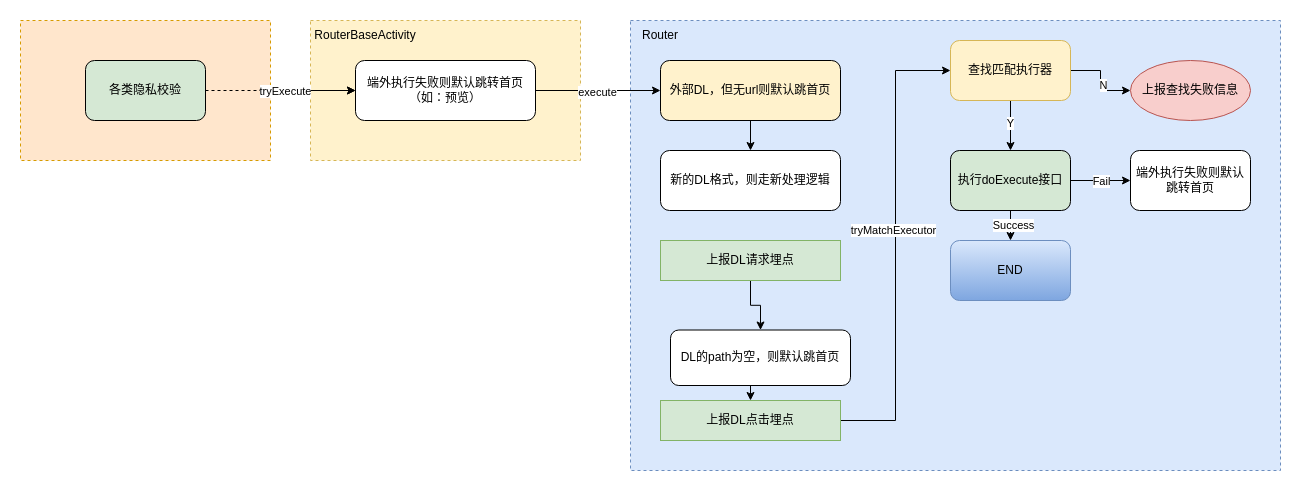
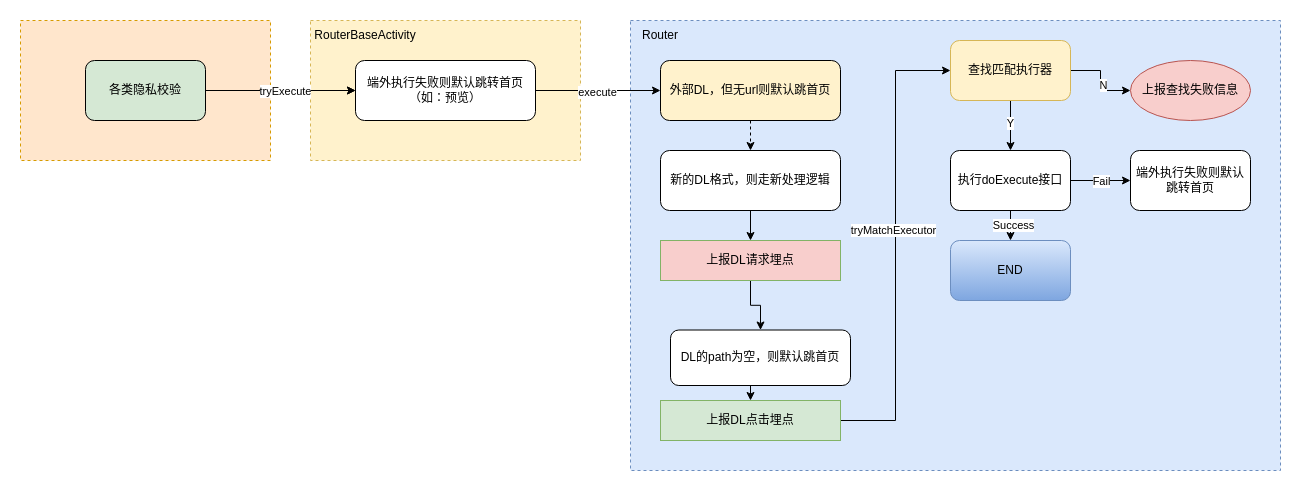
edge "各类隐私校验" -> "端外执行失败则默认跳转首页 （如：预览）": style dashed -> solid
edge "外部DL，但无url则默认跳首页" -> "新的DL格式，则走新处理逻辑": style solid -> dashed
node "执行doExecute接口": fillcolor #d5e8d4 -> #ffffff
edge "新的DL格式，则走新处理逻辑" -> "上报DL请求埋点": added
node "上报DL请求埋点": fillcolor #d5e8d4 -> #f8cecc
